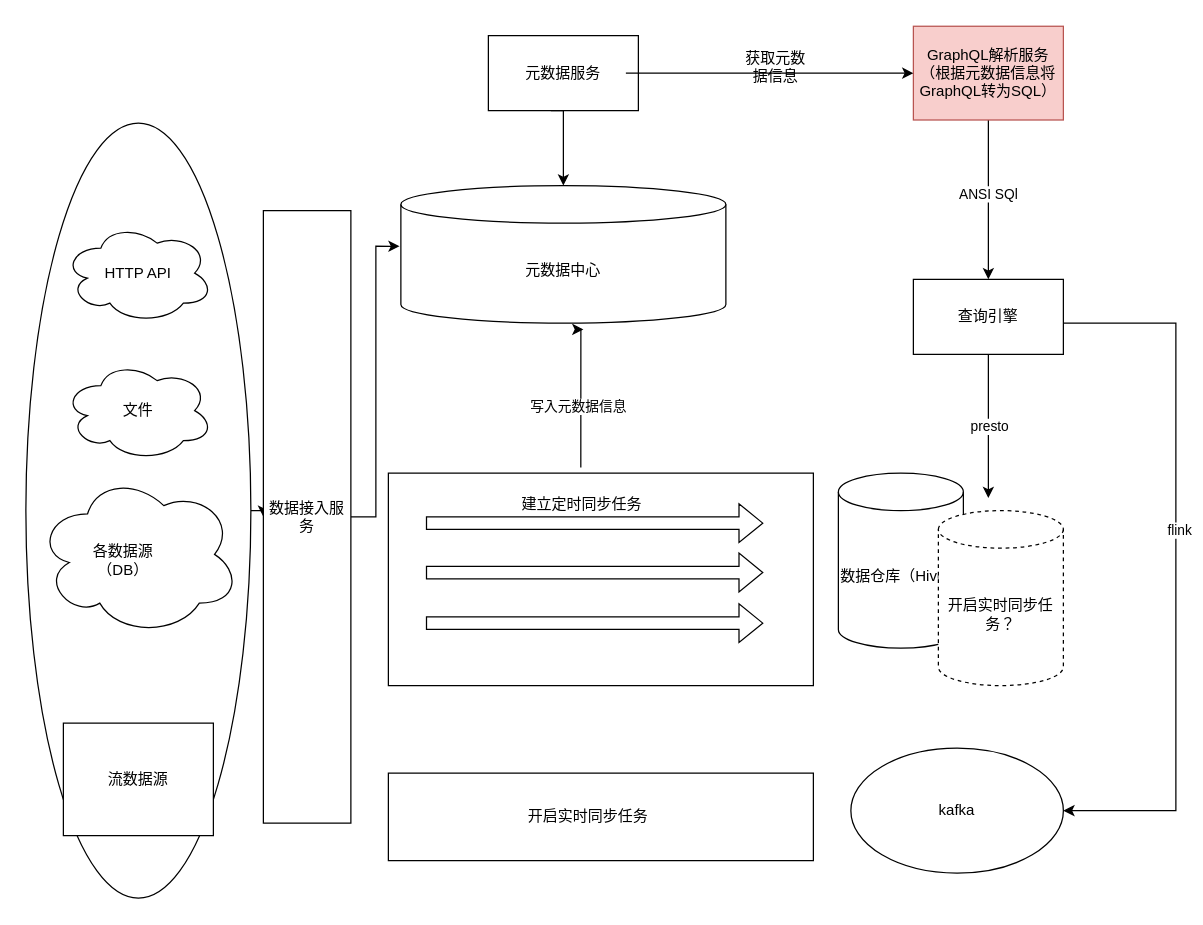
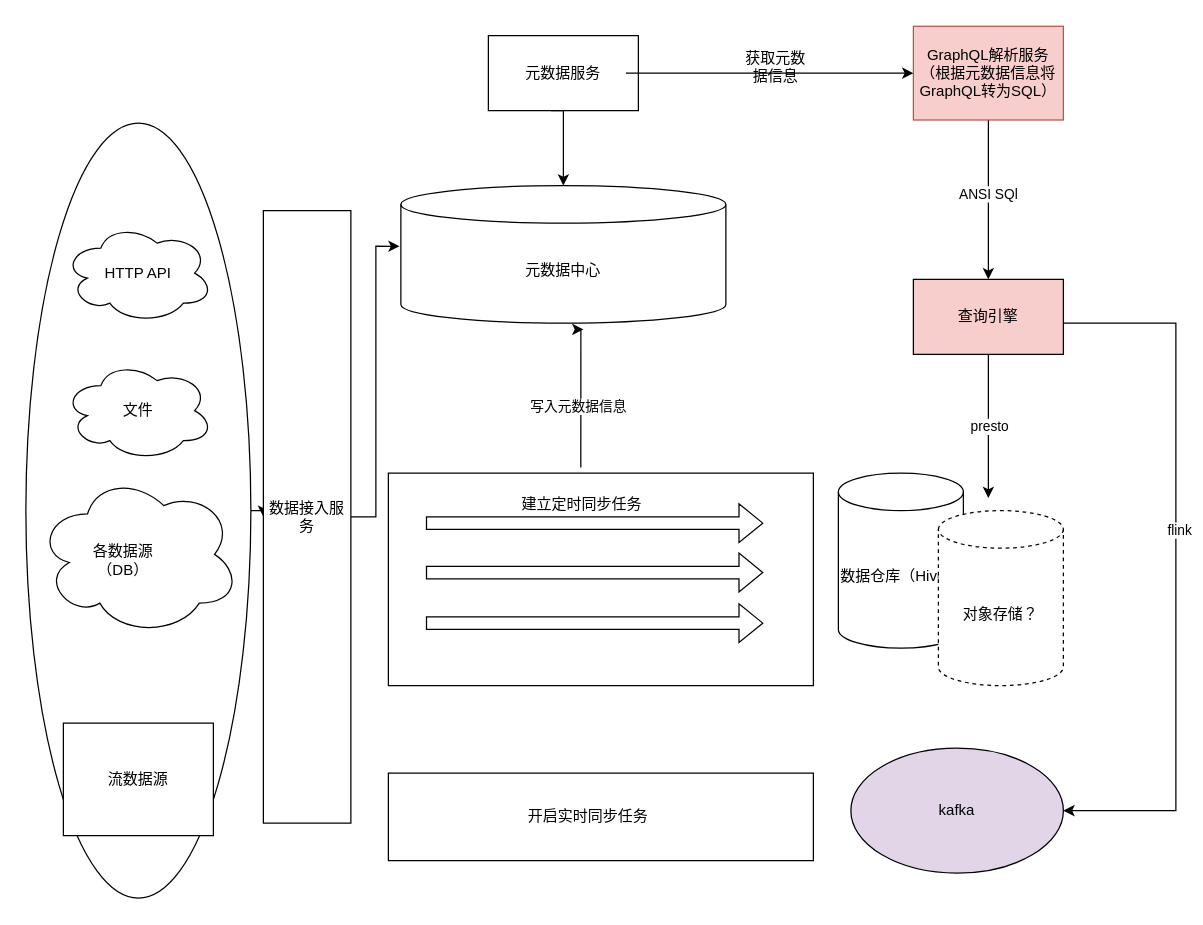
node "查询引擎": fillcolor #ffffff -> #f8cecc
node "开启实时同步任务？": label "开启实时同步任务？" -> "对象存储？"
node "kafka": fillcolor #ffffff -> #e1d5e7
